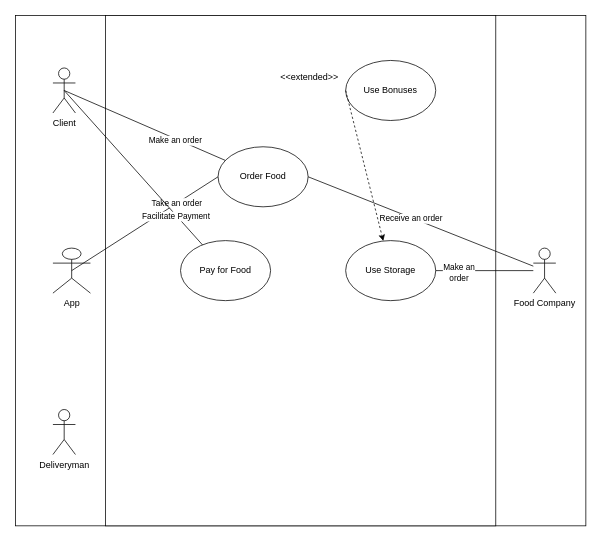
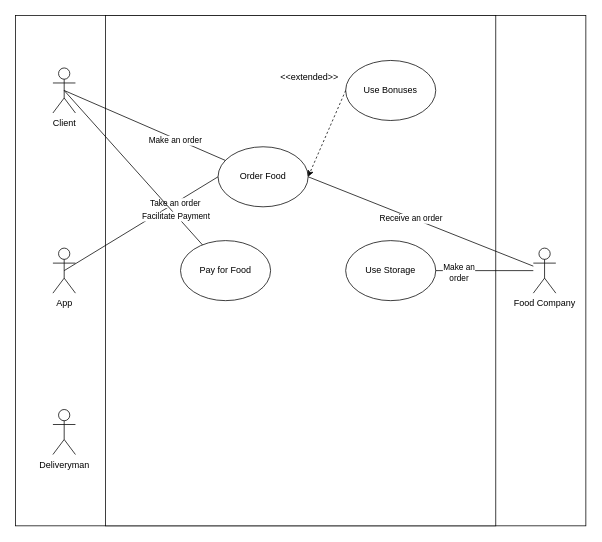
edge "Use Bonuses" -> "Use Storage": now "Use Bonuses" -> "Order Food"
node "App": size 38x45 -> 23x45
